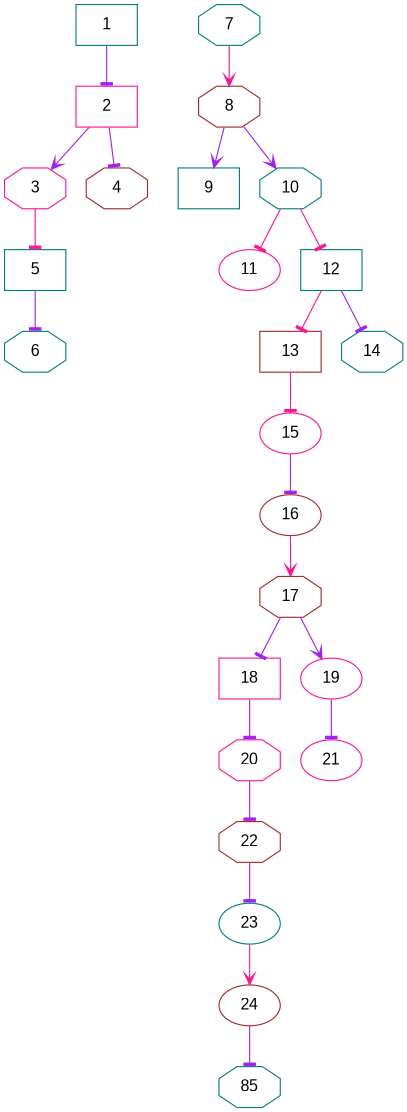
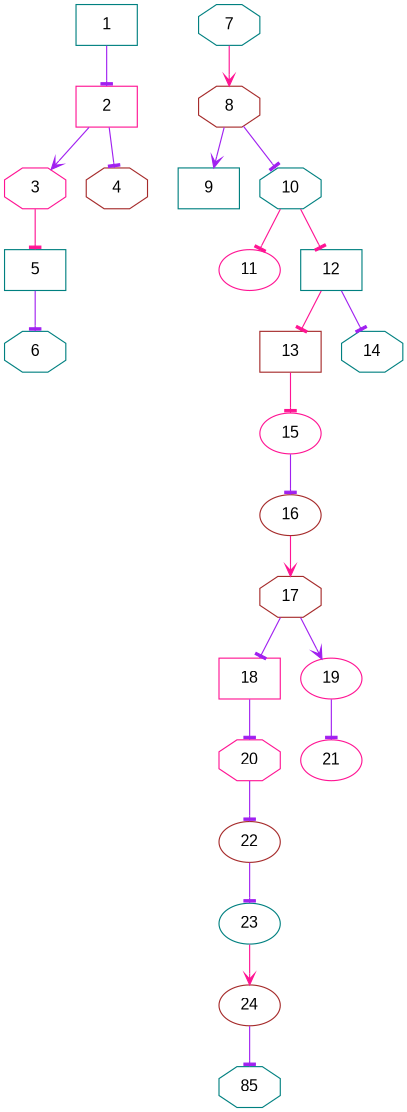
edge "8" -> "10": arrowhead vee -> tee
node "22": shape octagon -> ellipse
